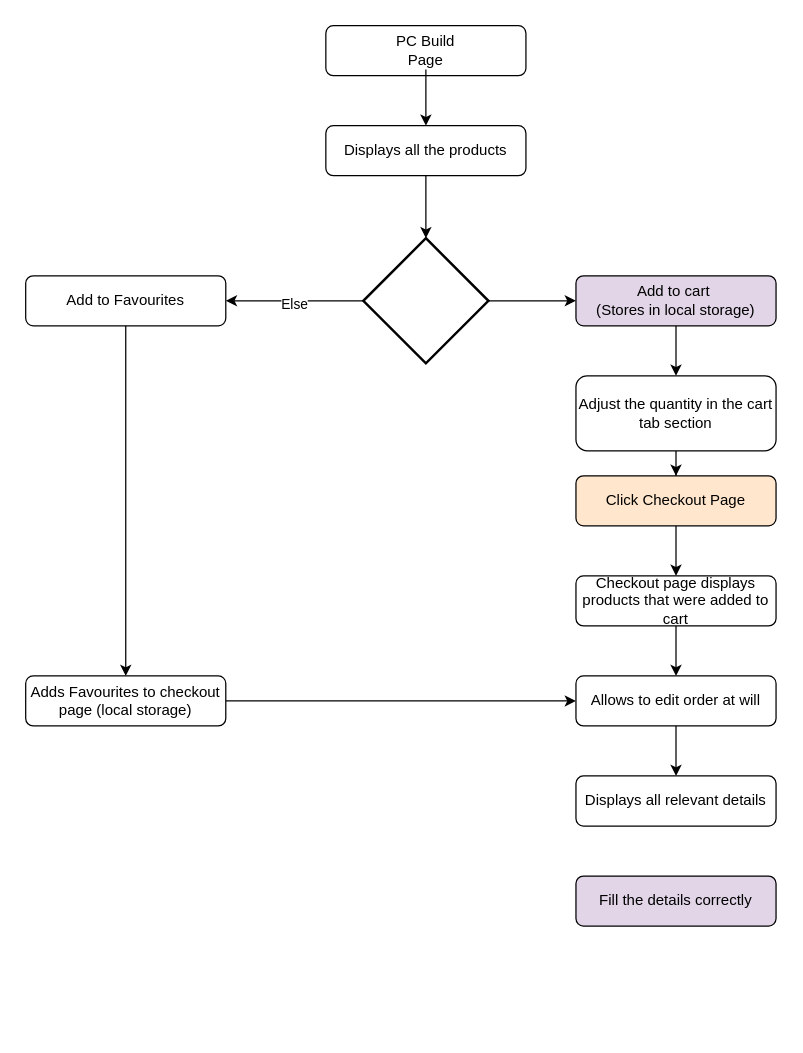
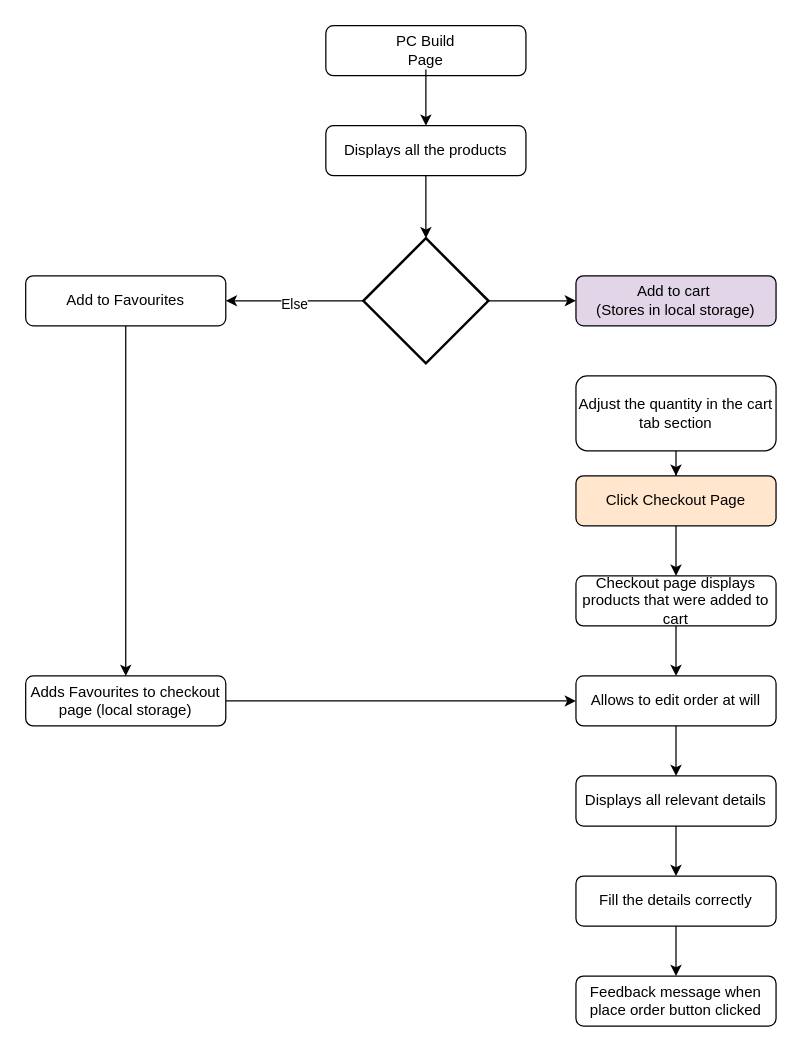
edge "Add to cart (Stores in local storage)" -> "Adjust the quantity in the cart tab section": removed
edge "Displays all relevant details" -> "Fill the details correctly": added
node "Fill the details correctly": fillcolor #e1d5e7 -> #ffffff
edge "Fill the details correctly" -> "Feedback message when place order button clicked": added
node "Feedback message when place order button clicked": added
